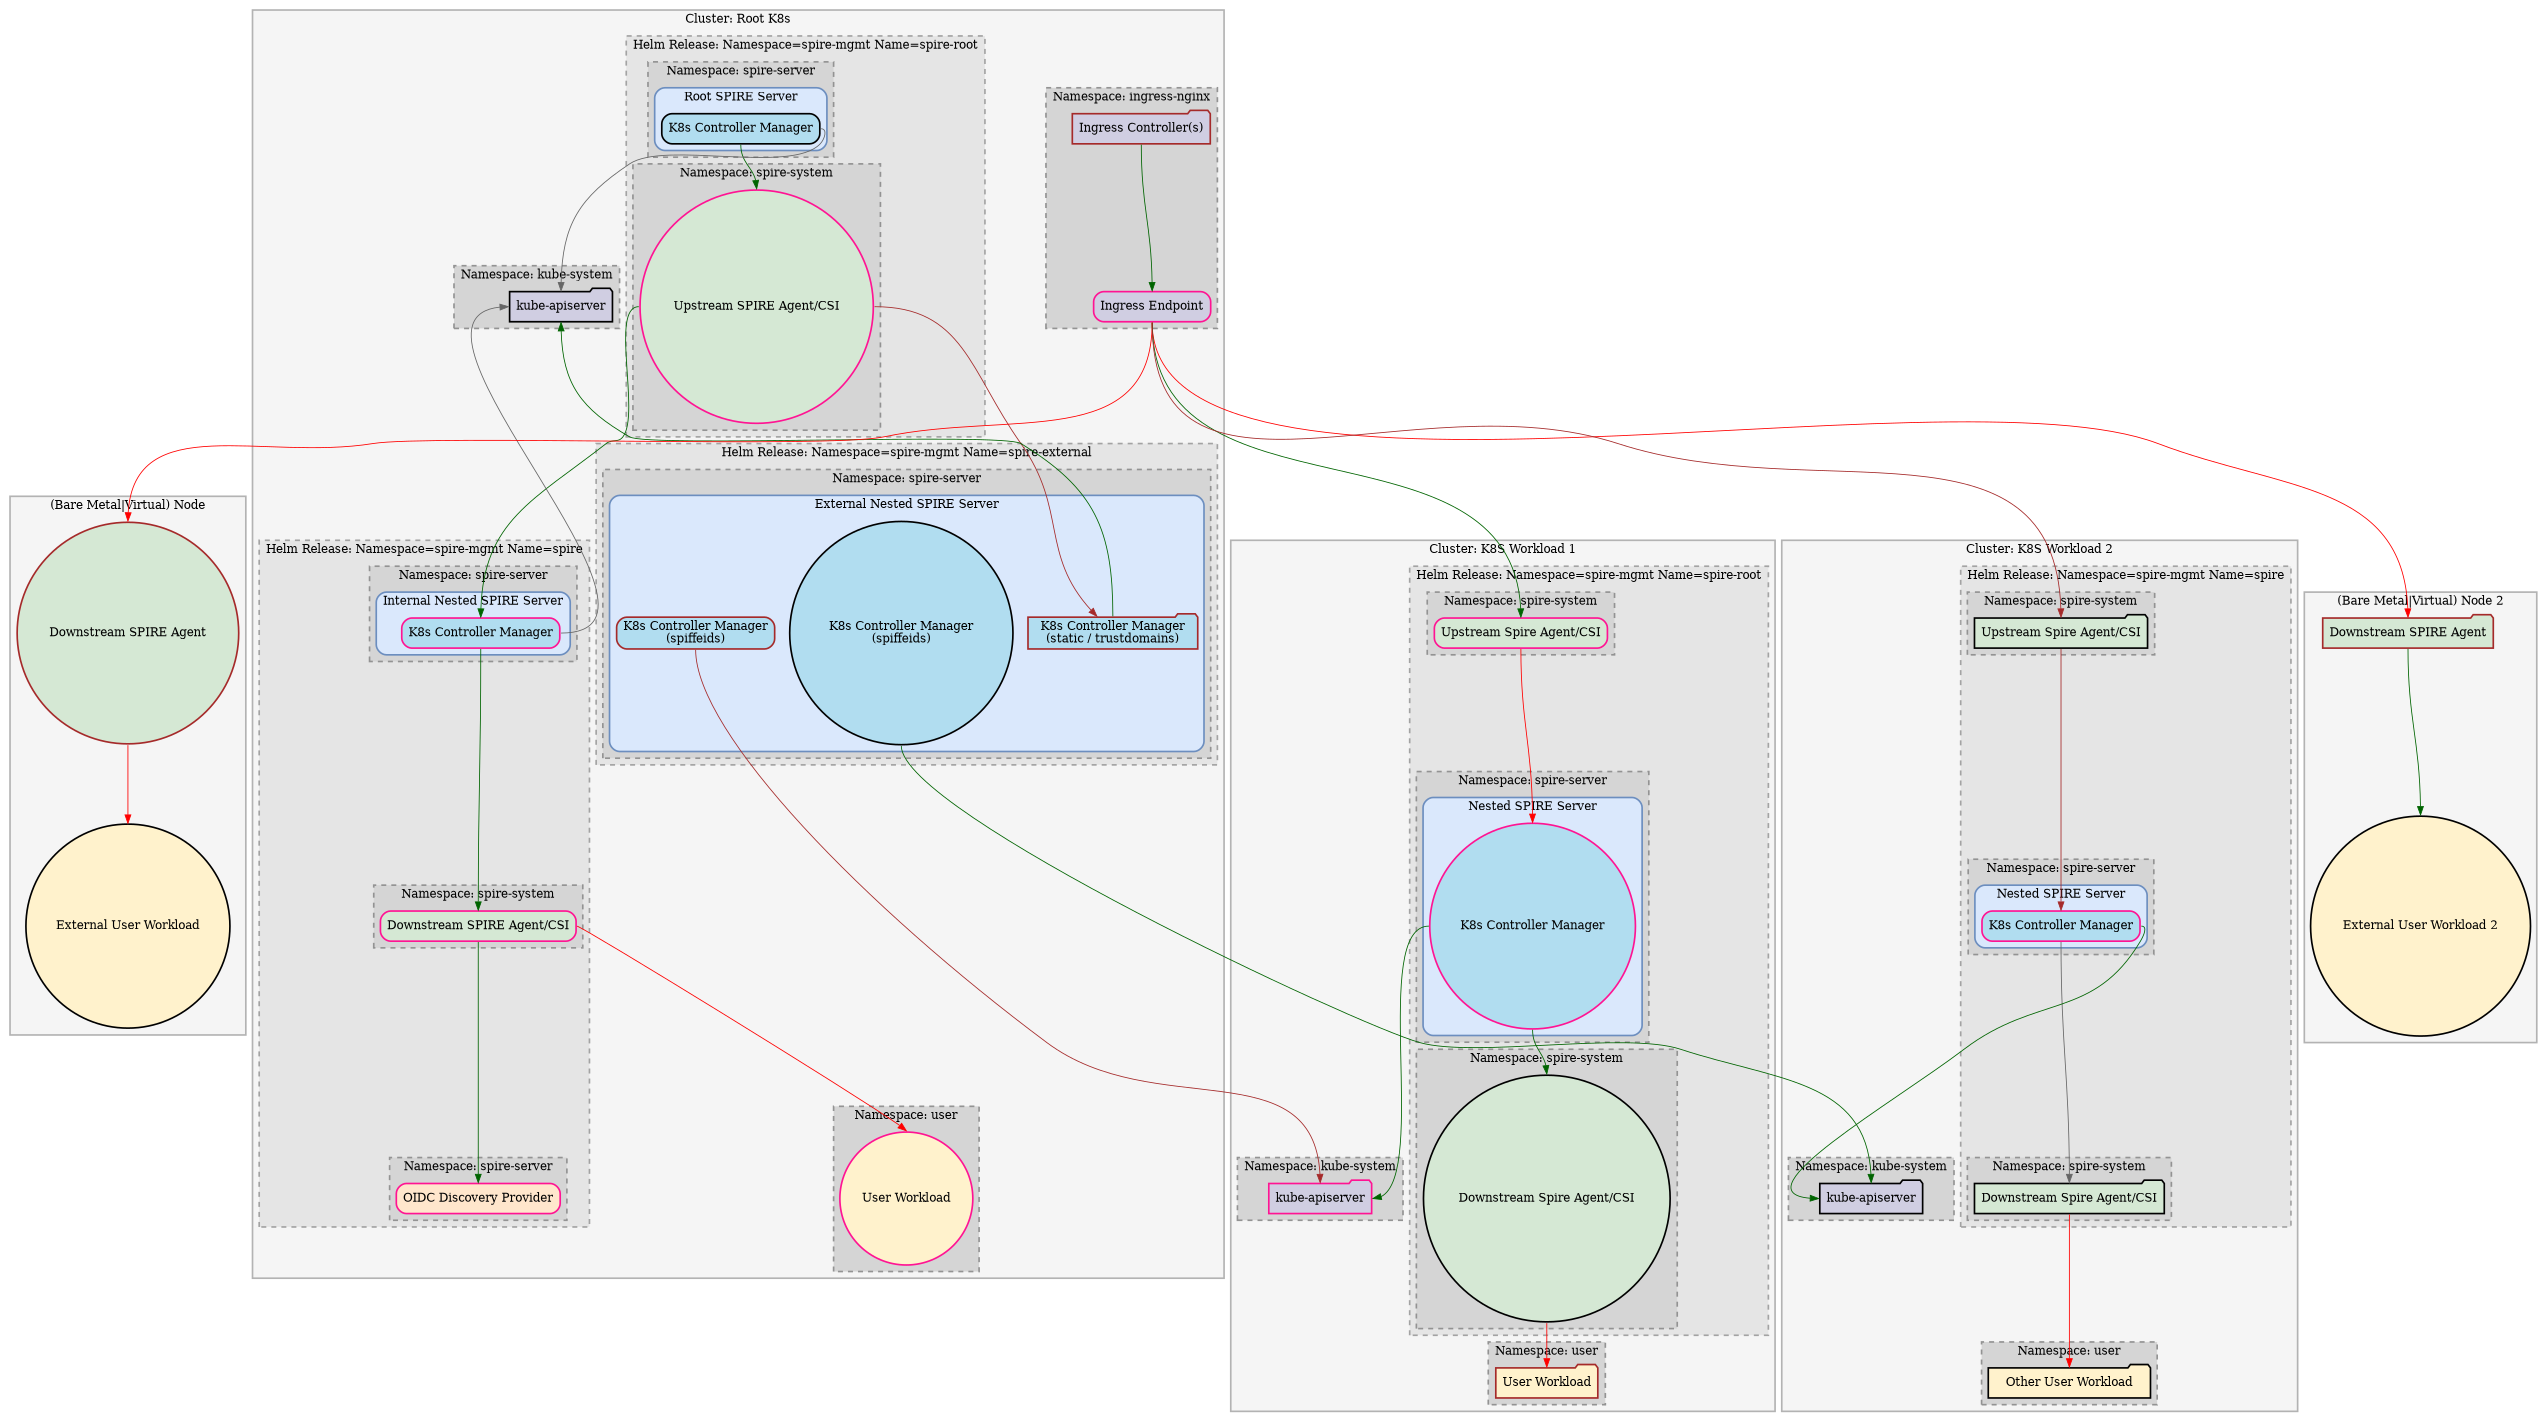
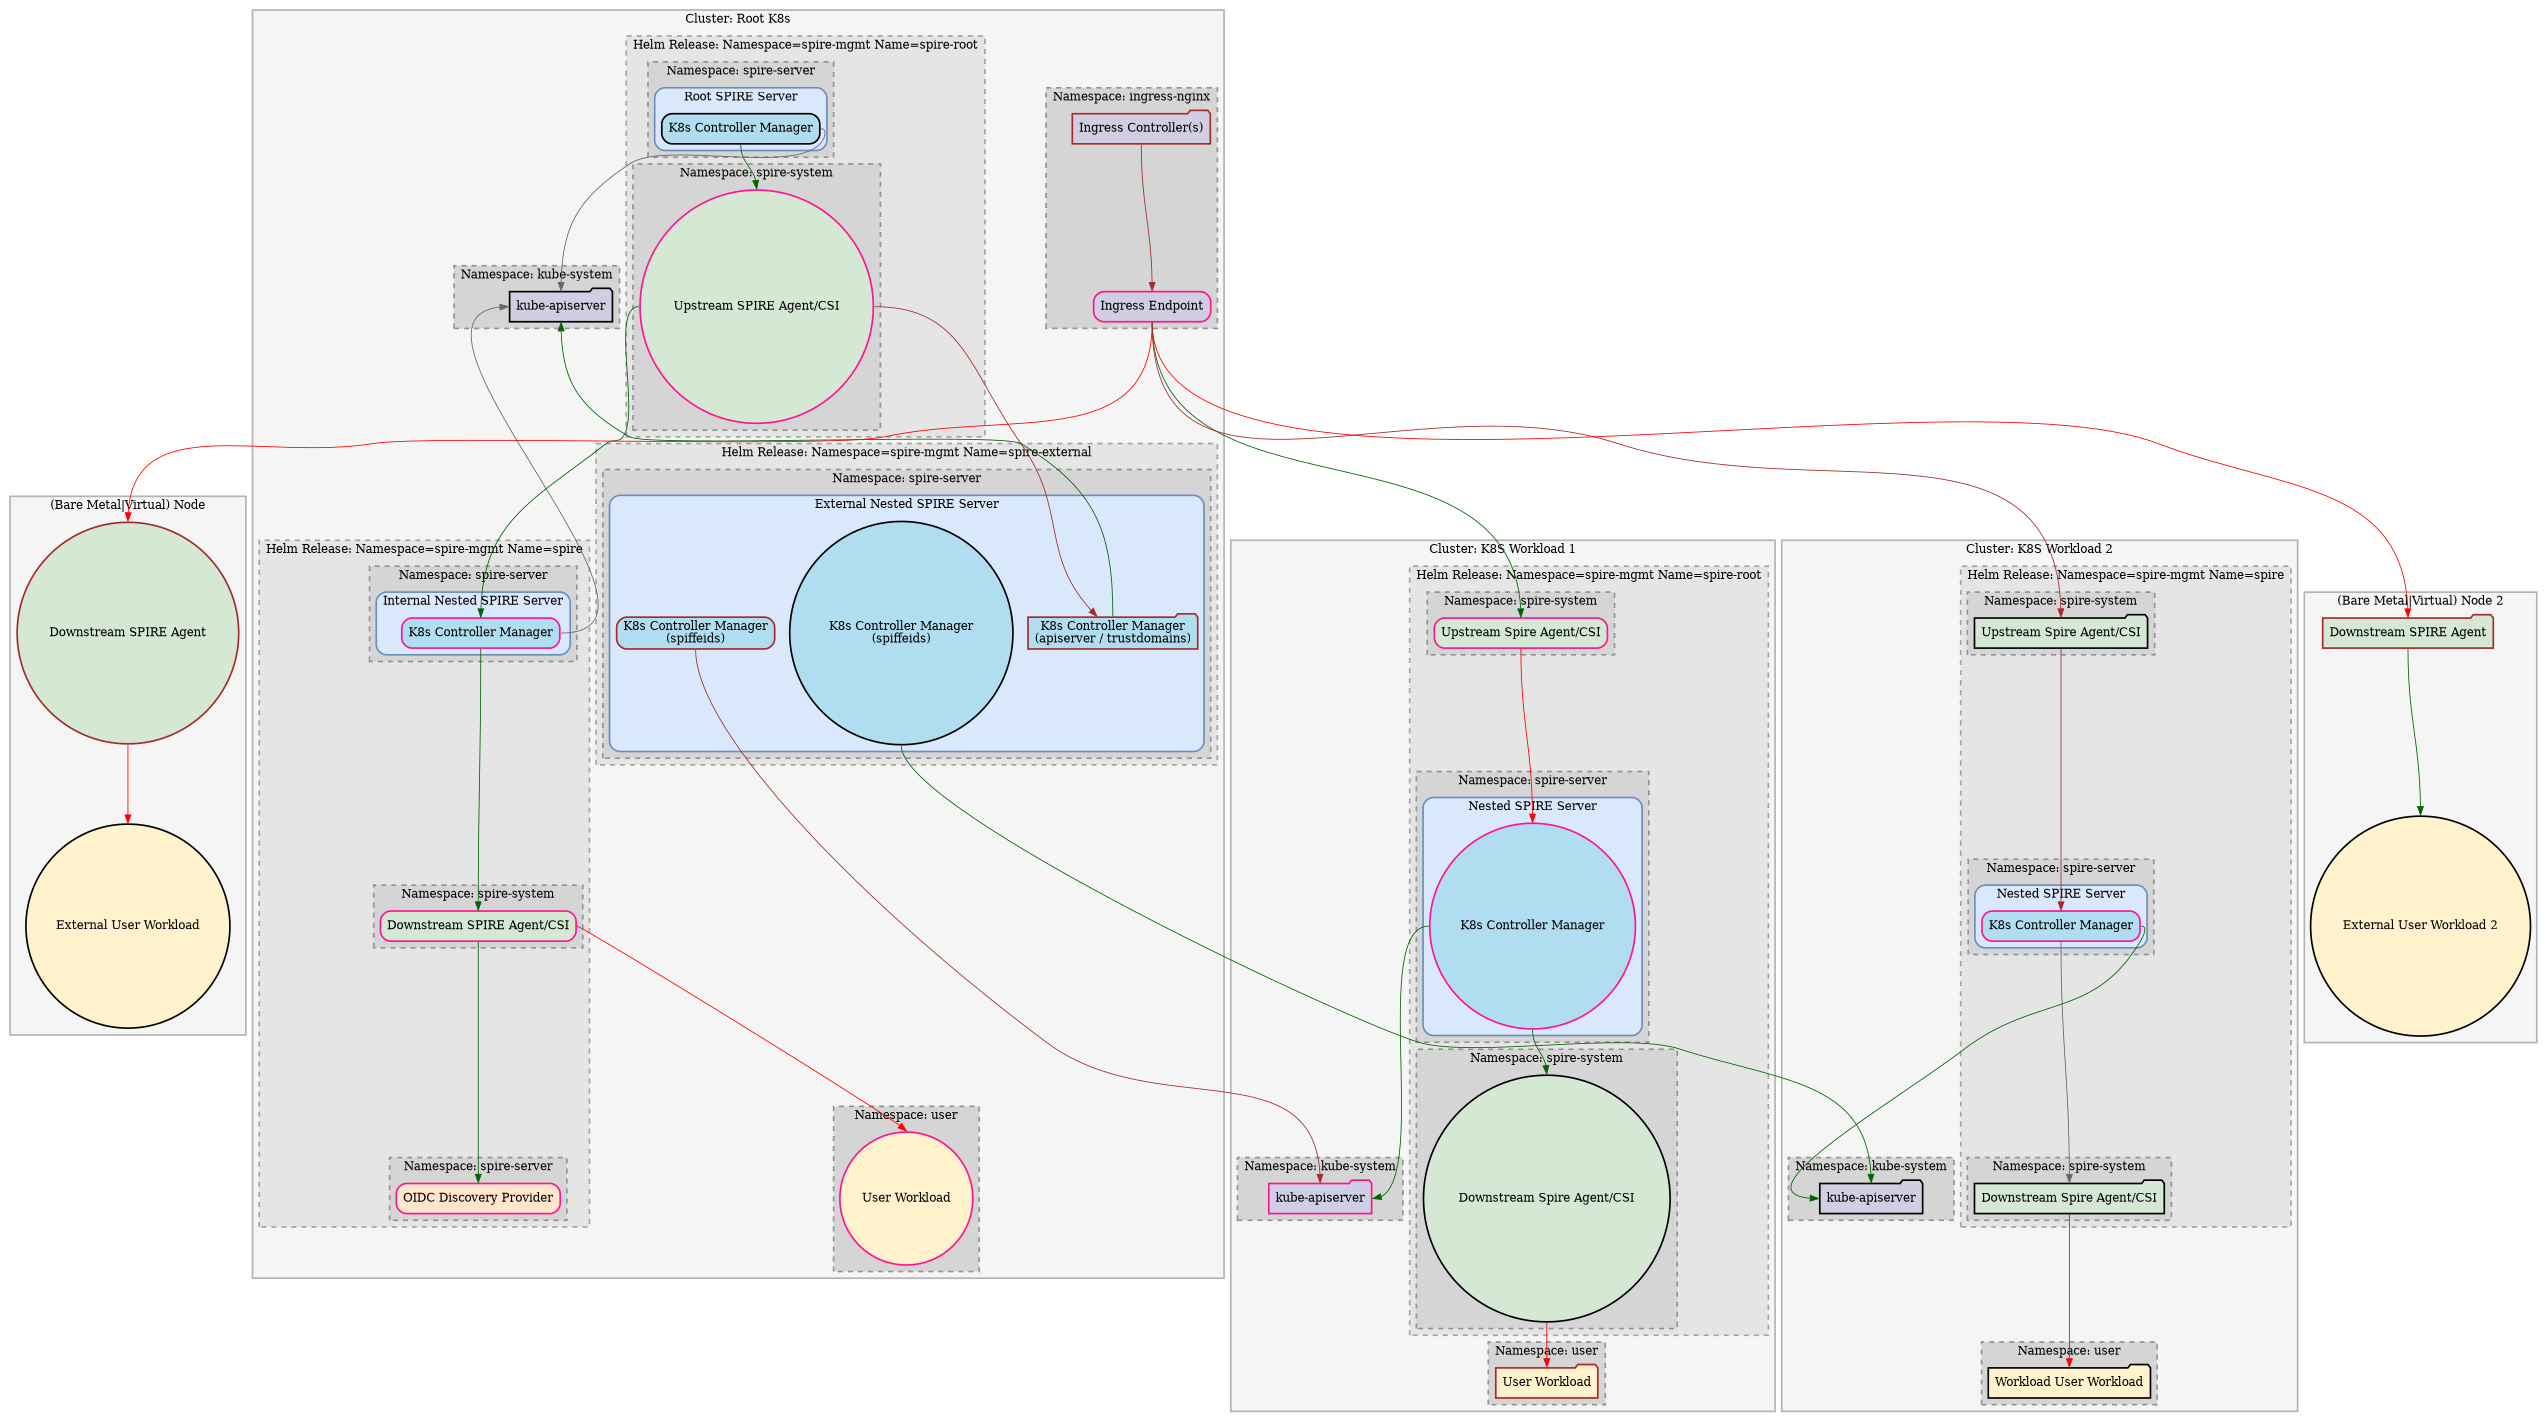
edge "Ingress Controller(s)" -> "Ingress Endpoint": color darkgreen -> brown
node "K8s Controller Manager (static / trustdomains)": label "K8s Controller Manager (static / trustdomains)" -> "K8s Controller Manager (apiserver / trustdomains)"
node "Other User Workload": label "Other User Workload" -> "Workload User Workload"
